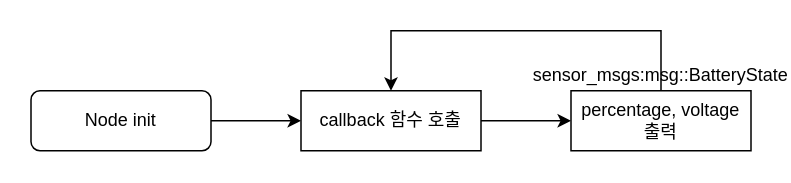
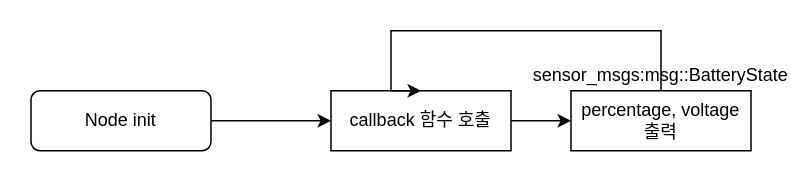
node "callback 함수 호출": moved (391, 121) -> (421, 121)
